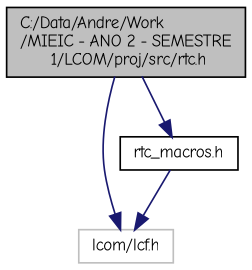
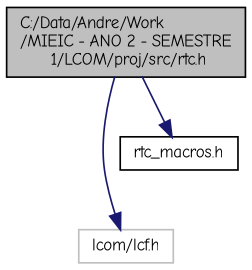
edge "rtc_macros.h" -> "lcom/lcf.h": removed
